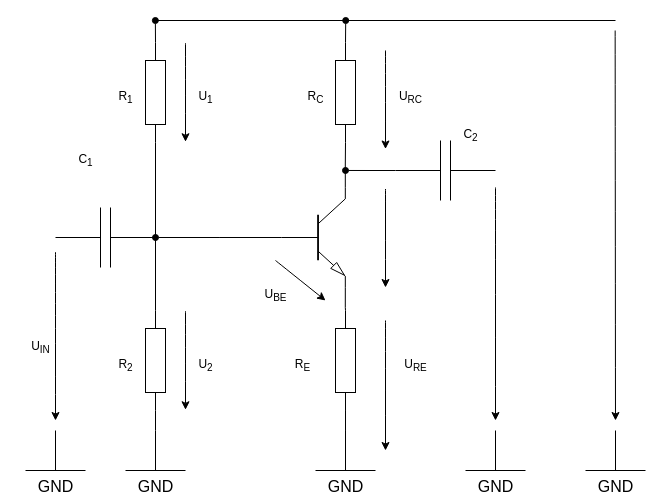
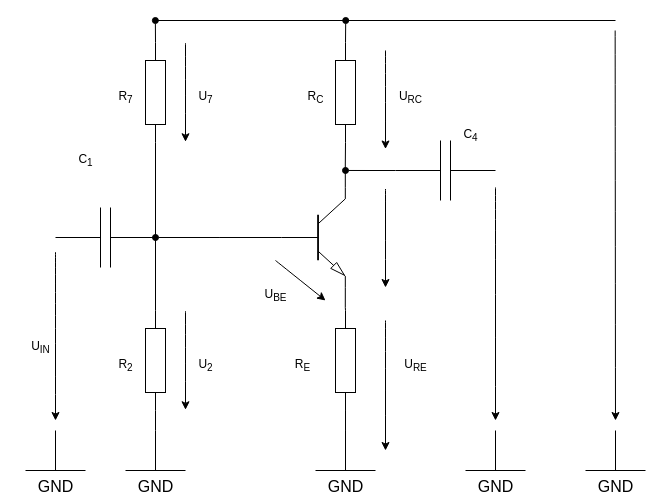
node "R1": label "R1" -> "R7"
node "U1": label "U1" -> "U7"
node "C2": label "C2" -> "C4"
